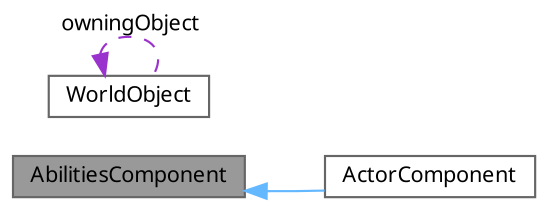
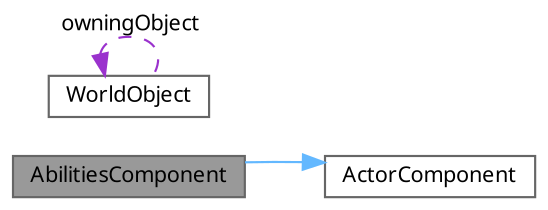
edge "ActorComponent" -> "AbilitiesComponent": reversed
